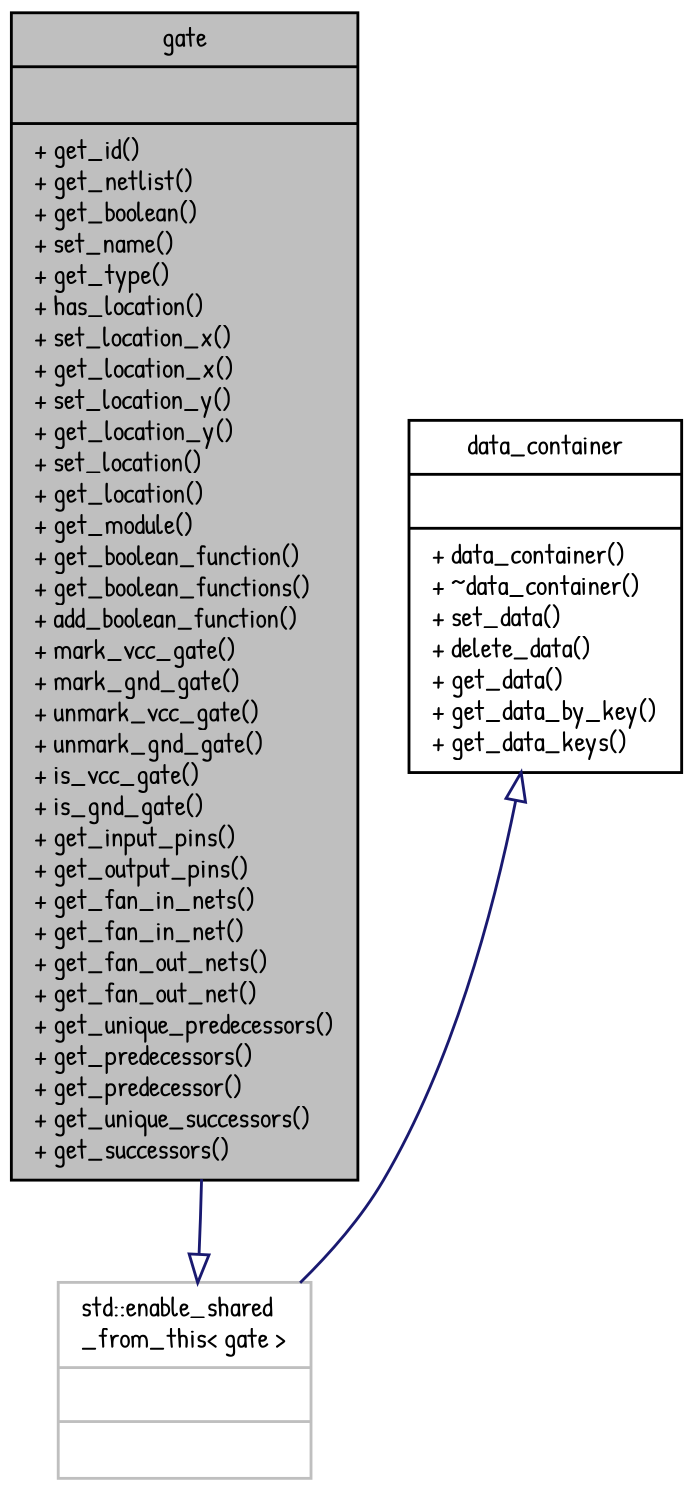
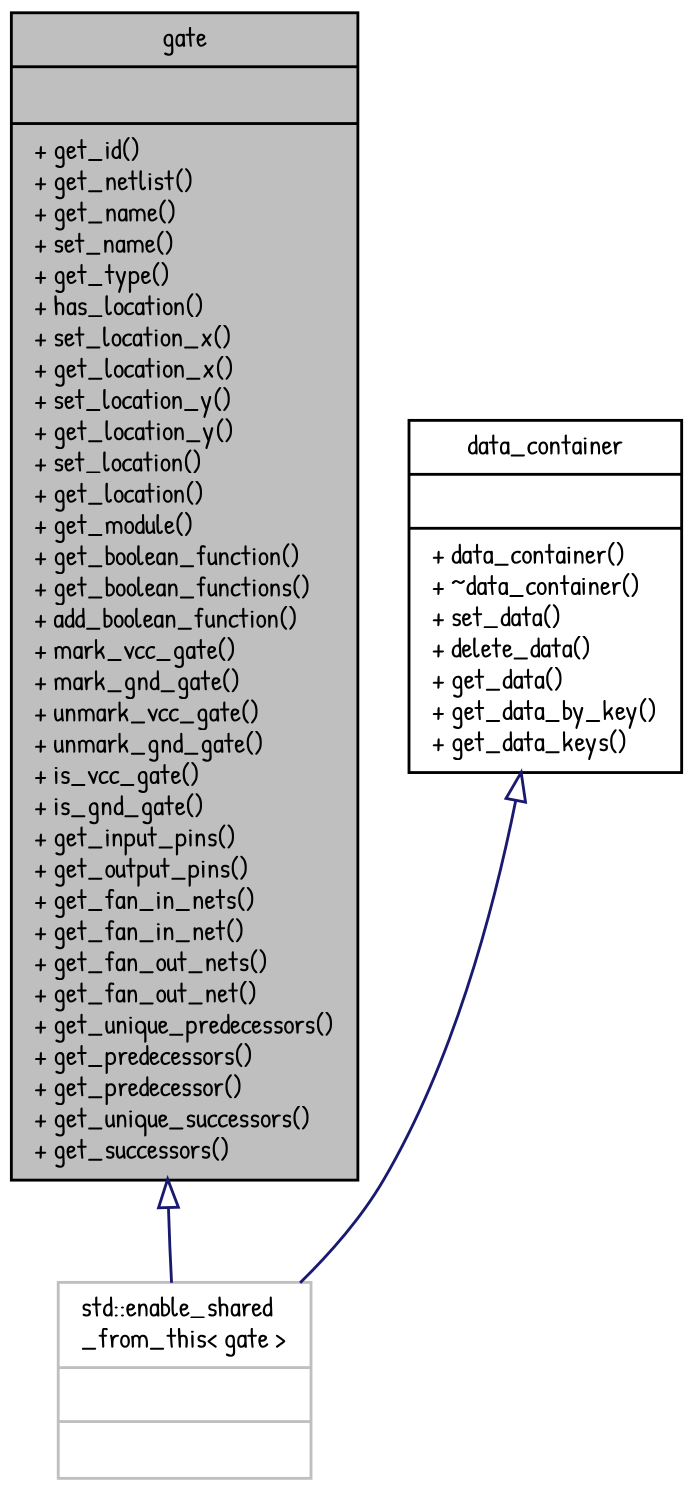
node "gate": text "+ get_boolean()" -> "+ get_name()"
edge "gate" -> "std::enable_shared": reversed
